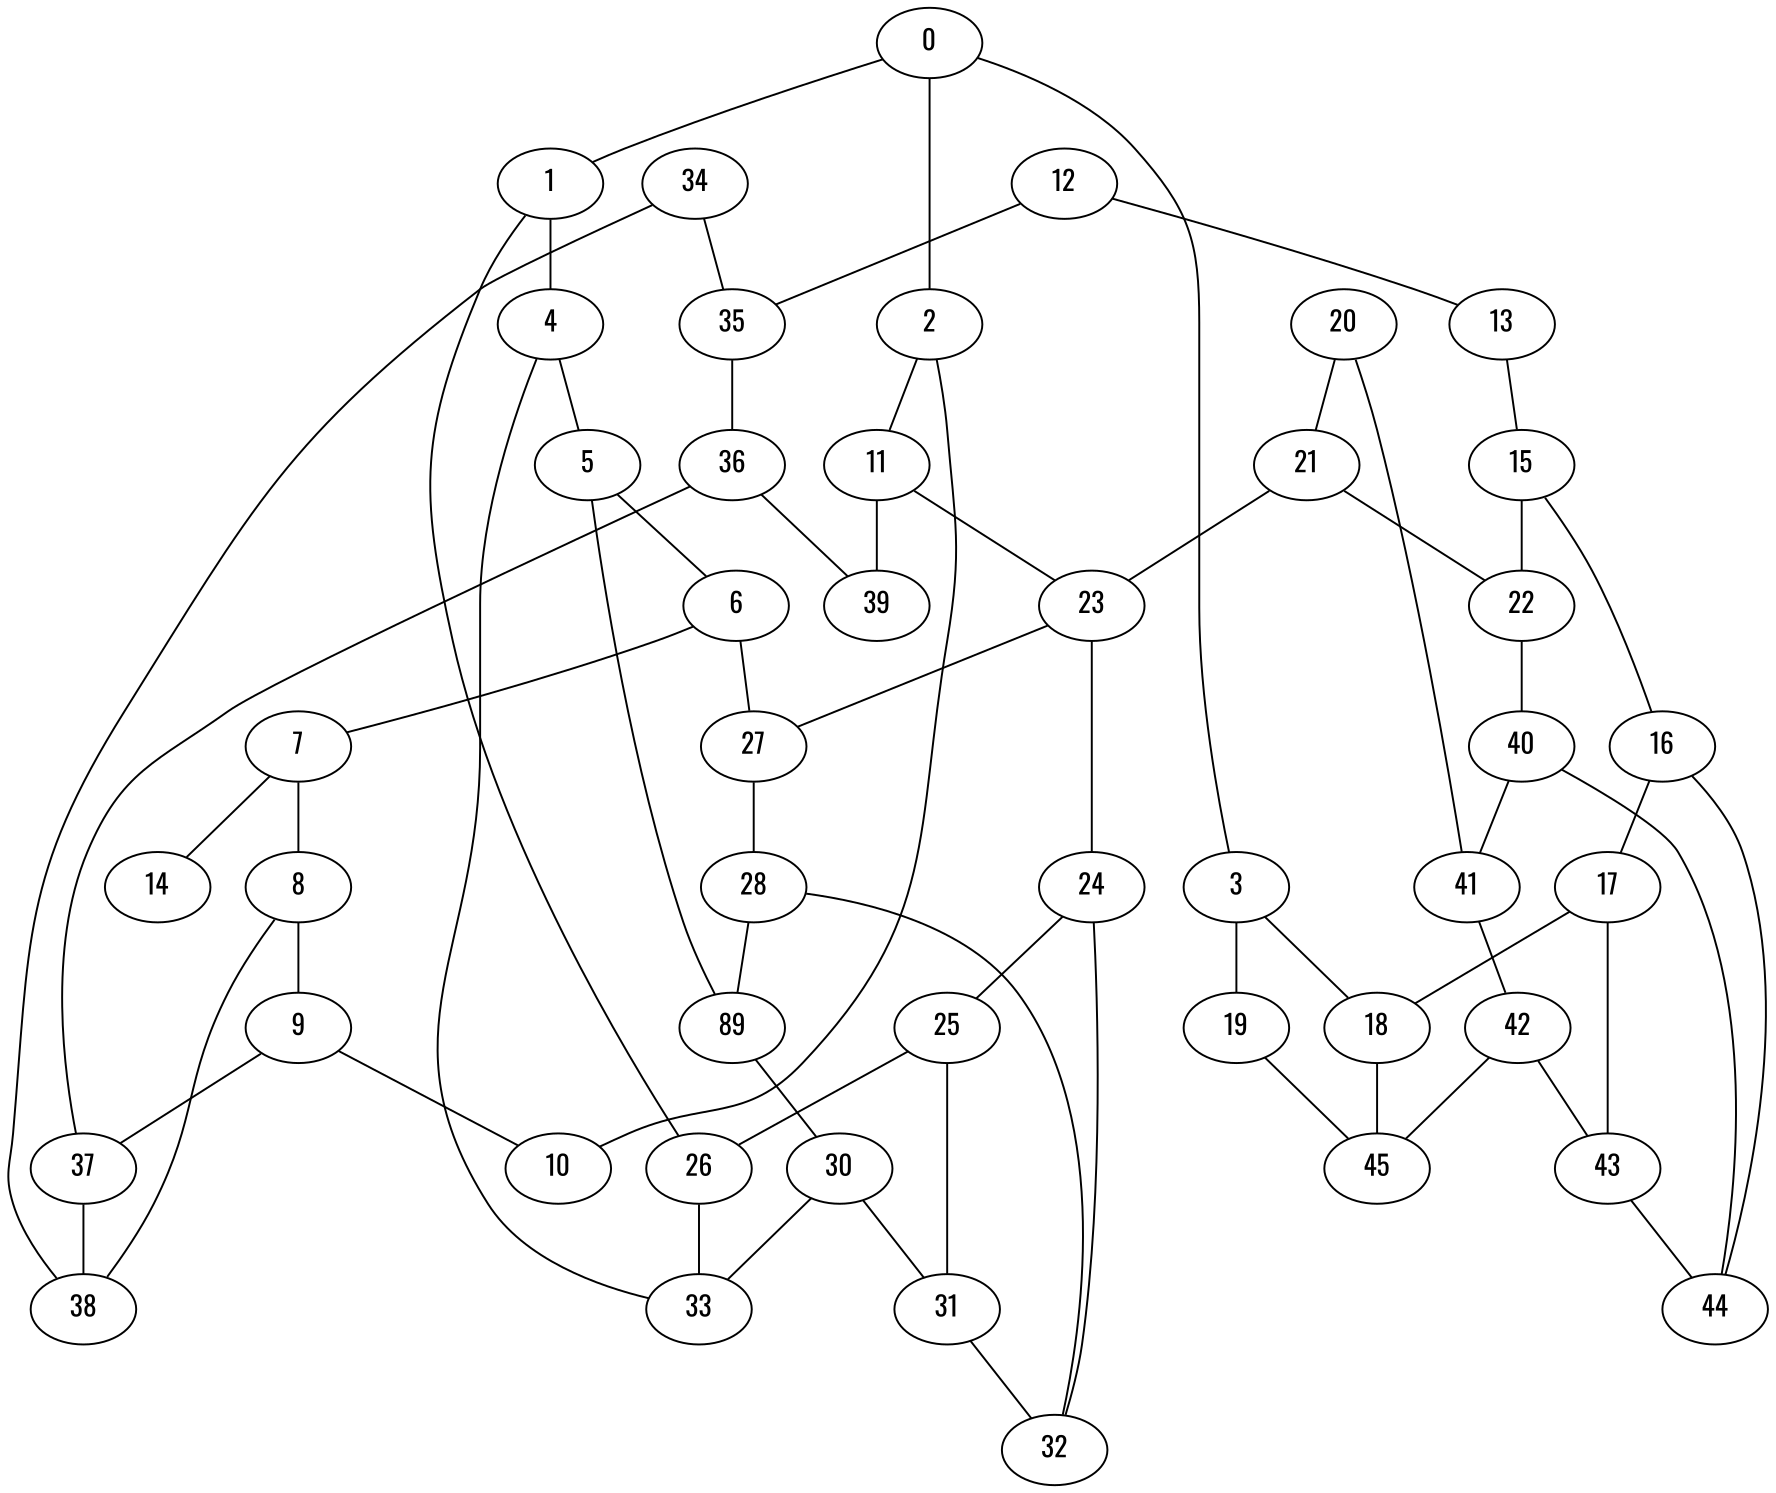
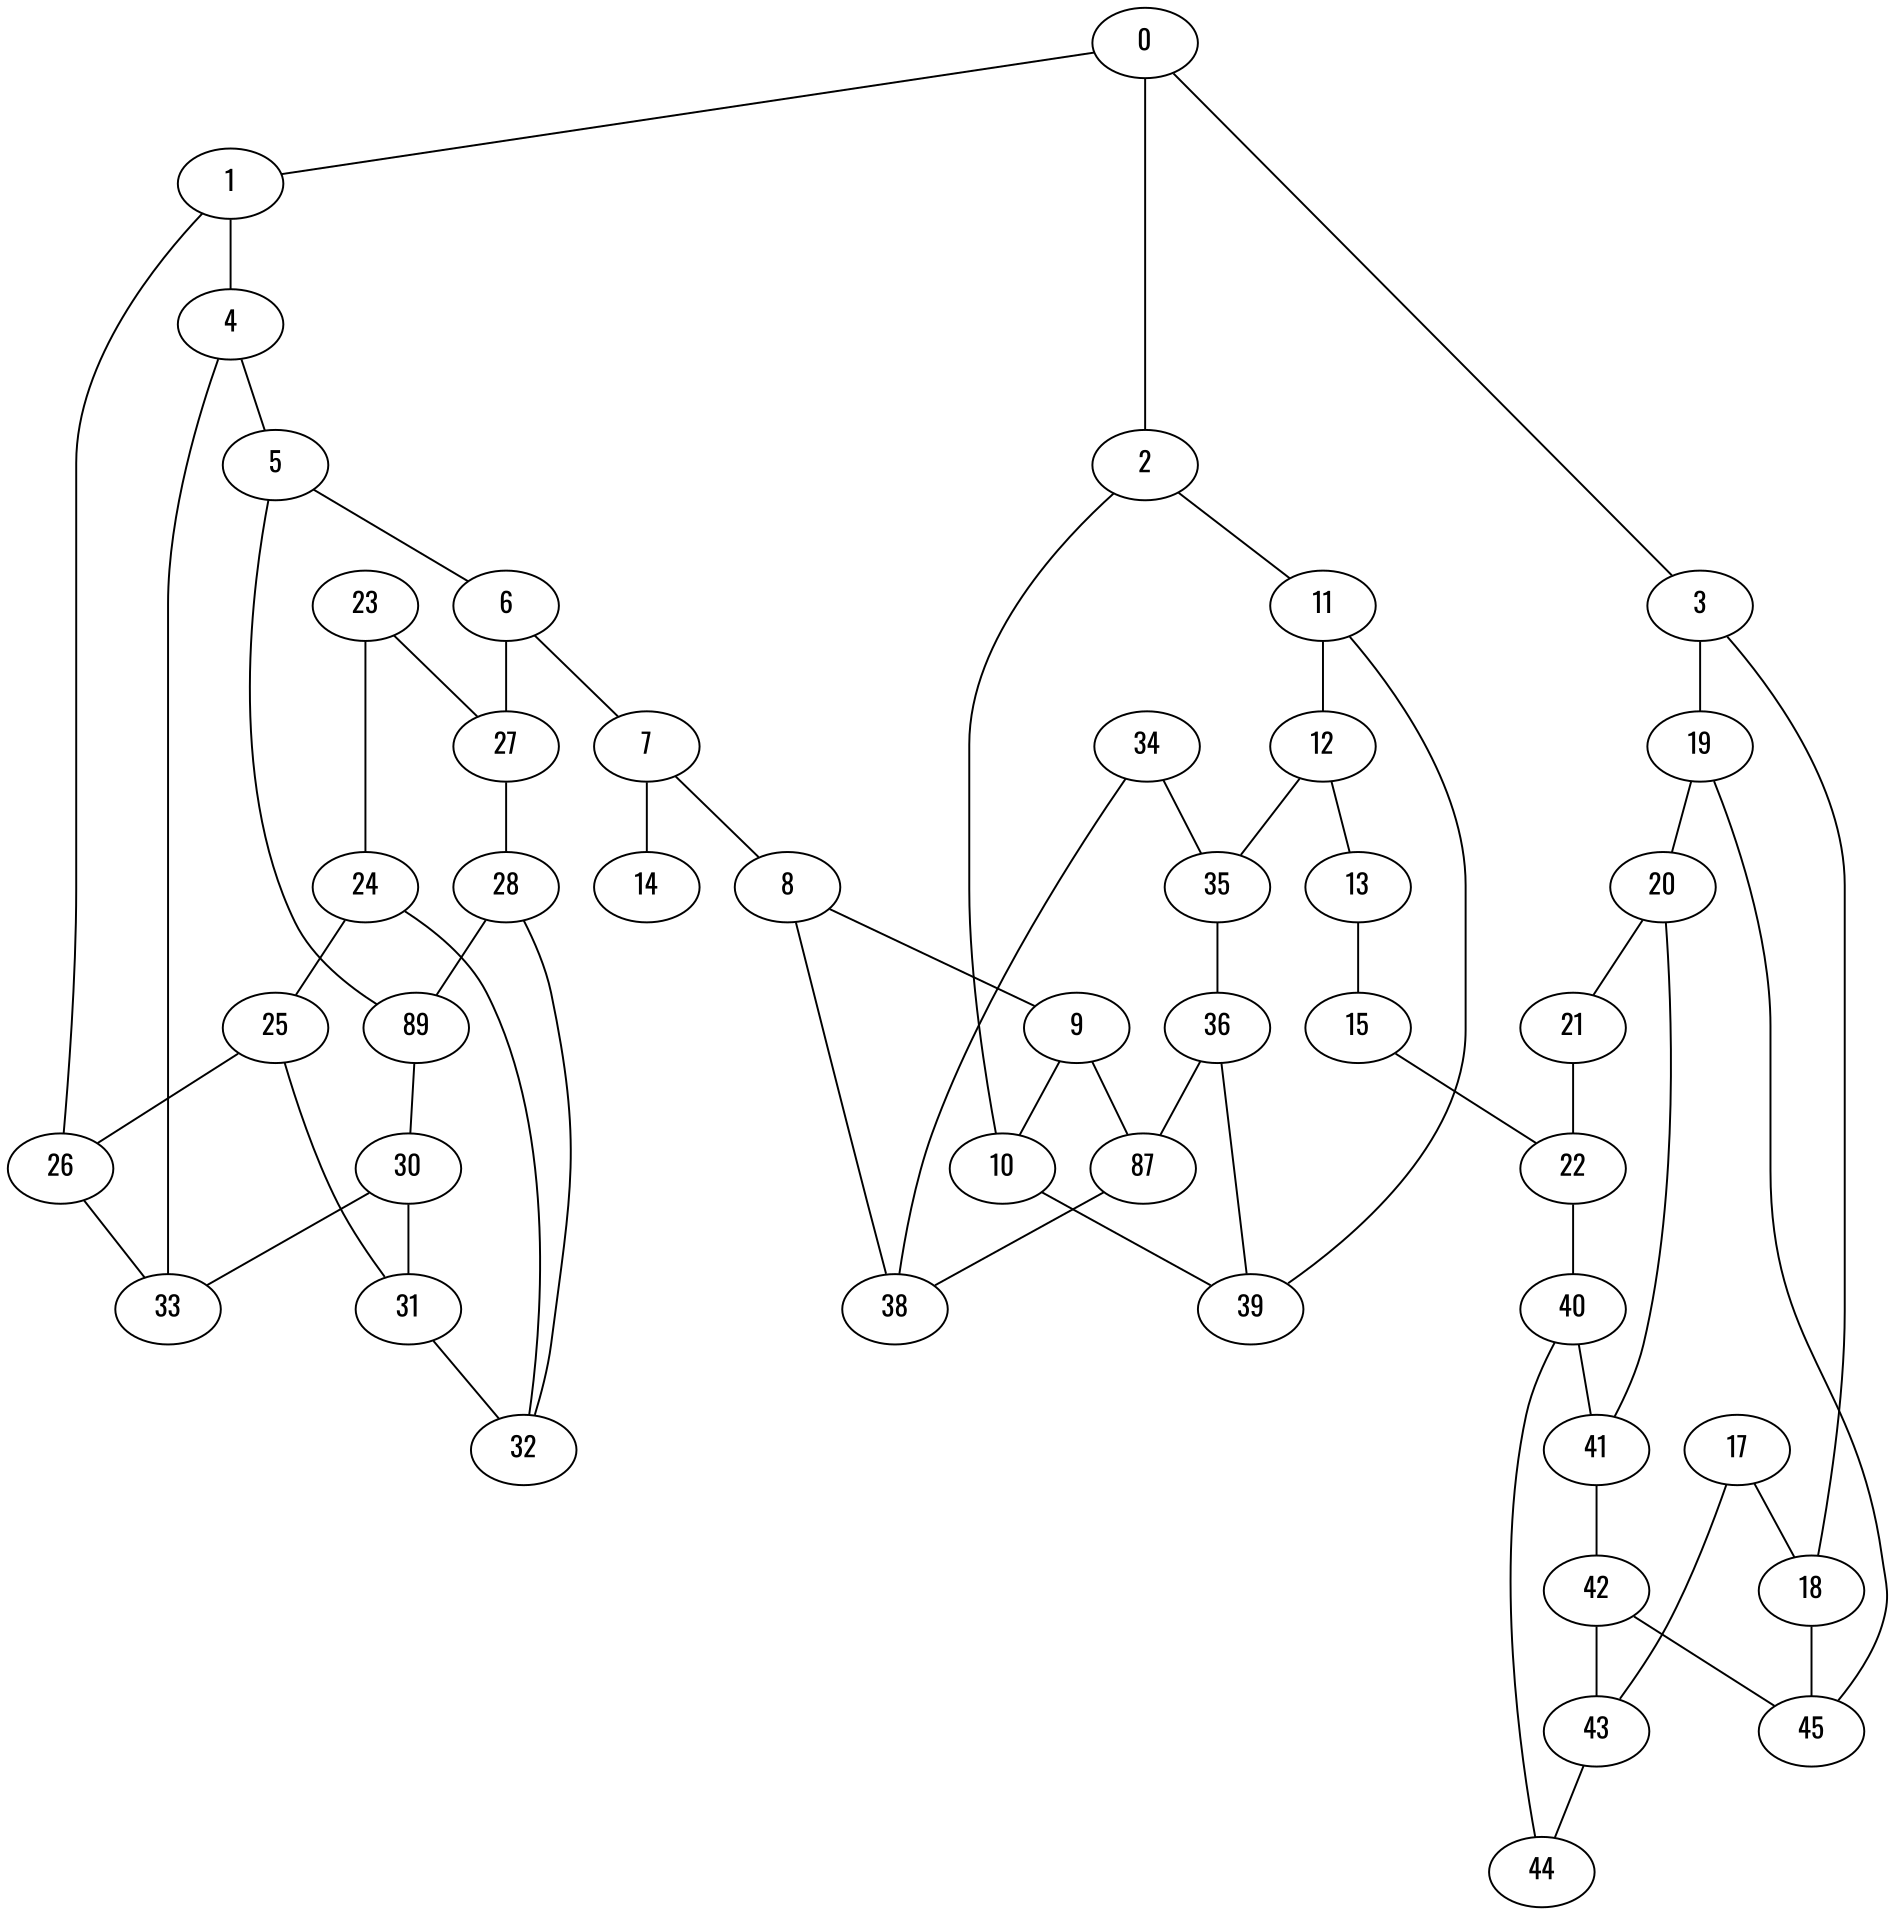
edge "21" -- "23": removed
edge "11" -- "23": now "11" -- "12"
node "16": removed
edge "19" -- "20": added
node "37": label "37" -> "87"
edge "10" -- "39": added
